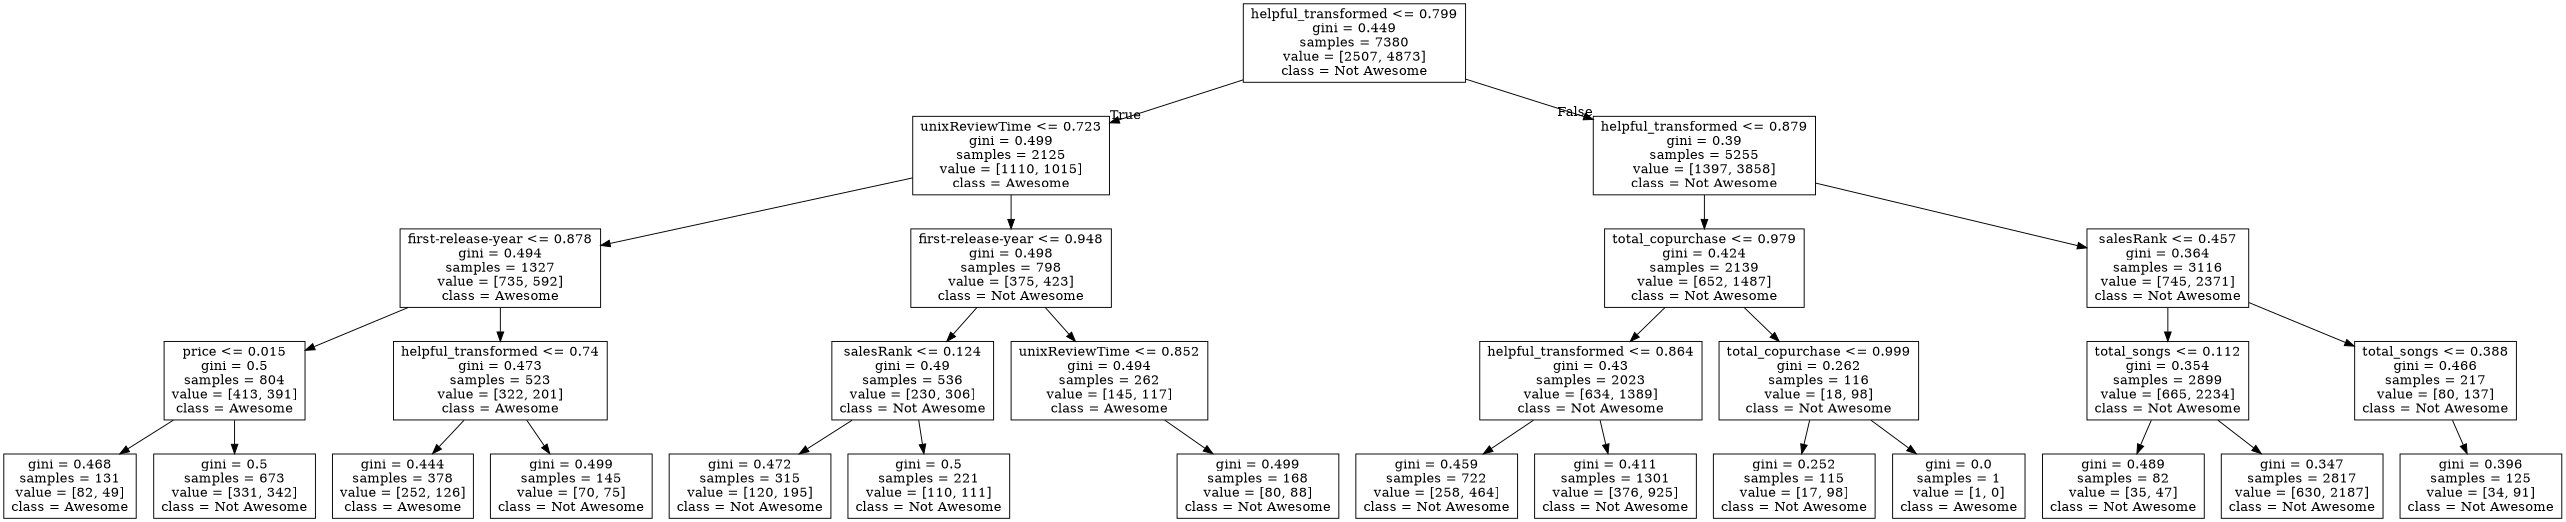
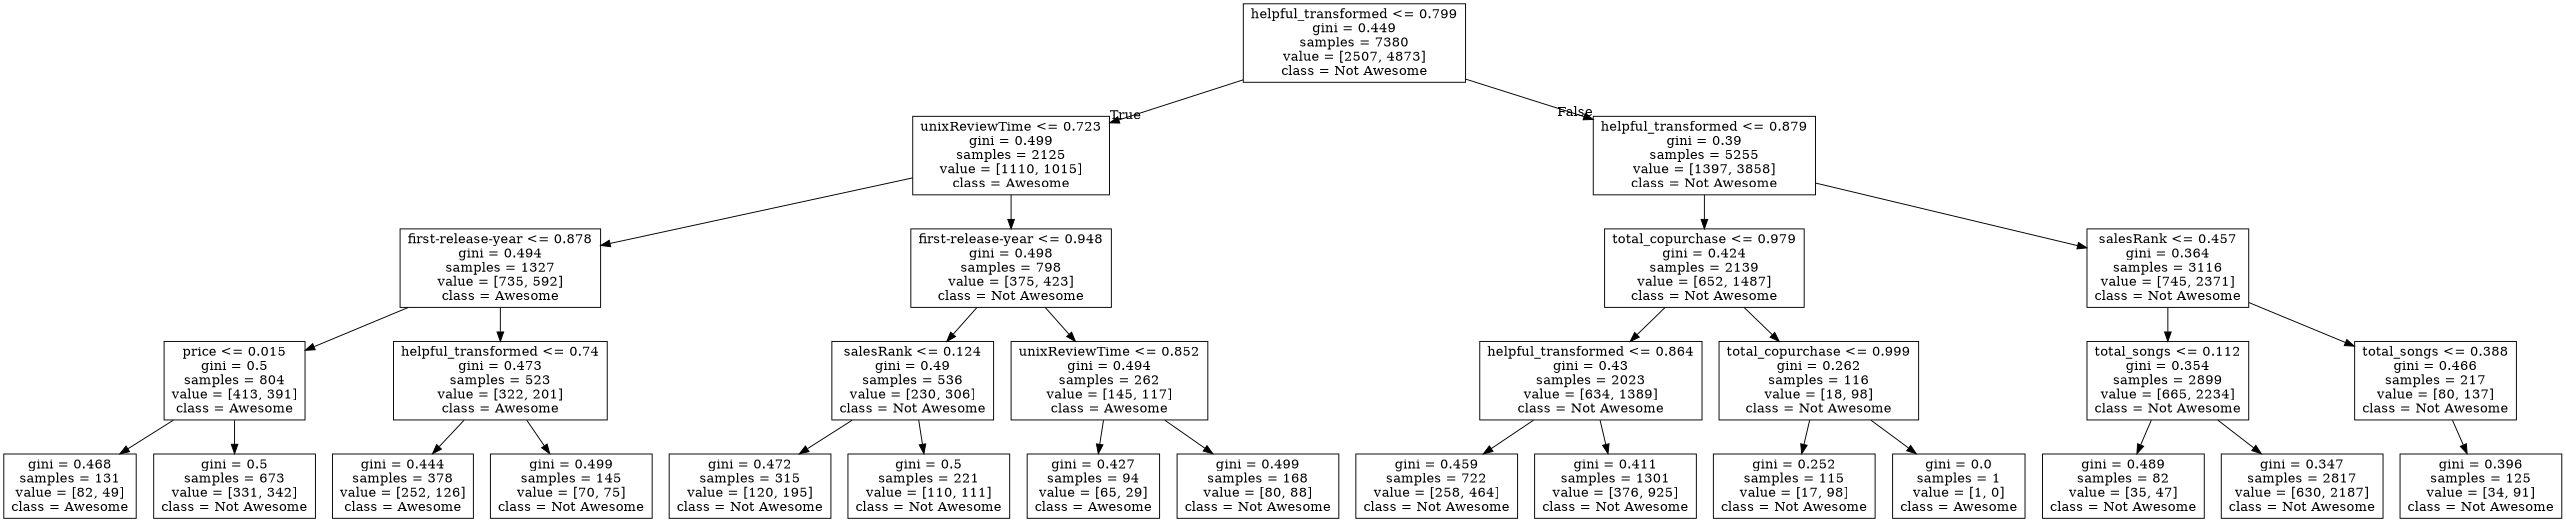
node "gini = 0.427 samples = 94 value = [65, 29] class = Awesome": added
